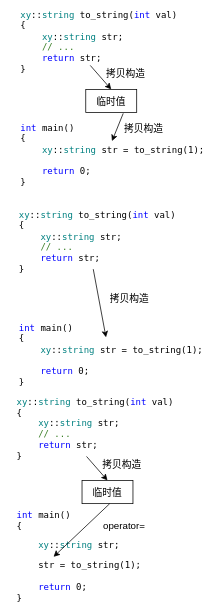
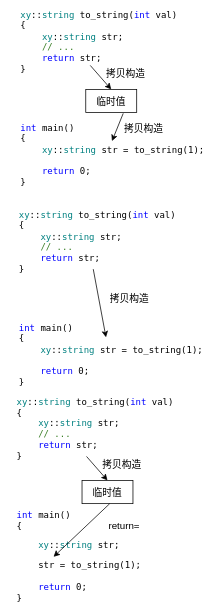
node "operator=": label "operator=" -> "return="
